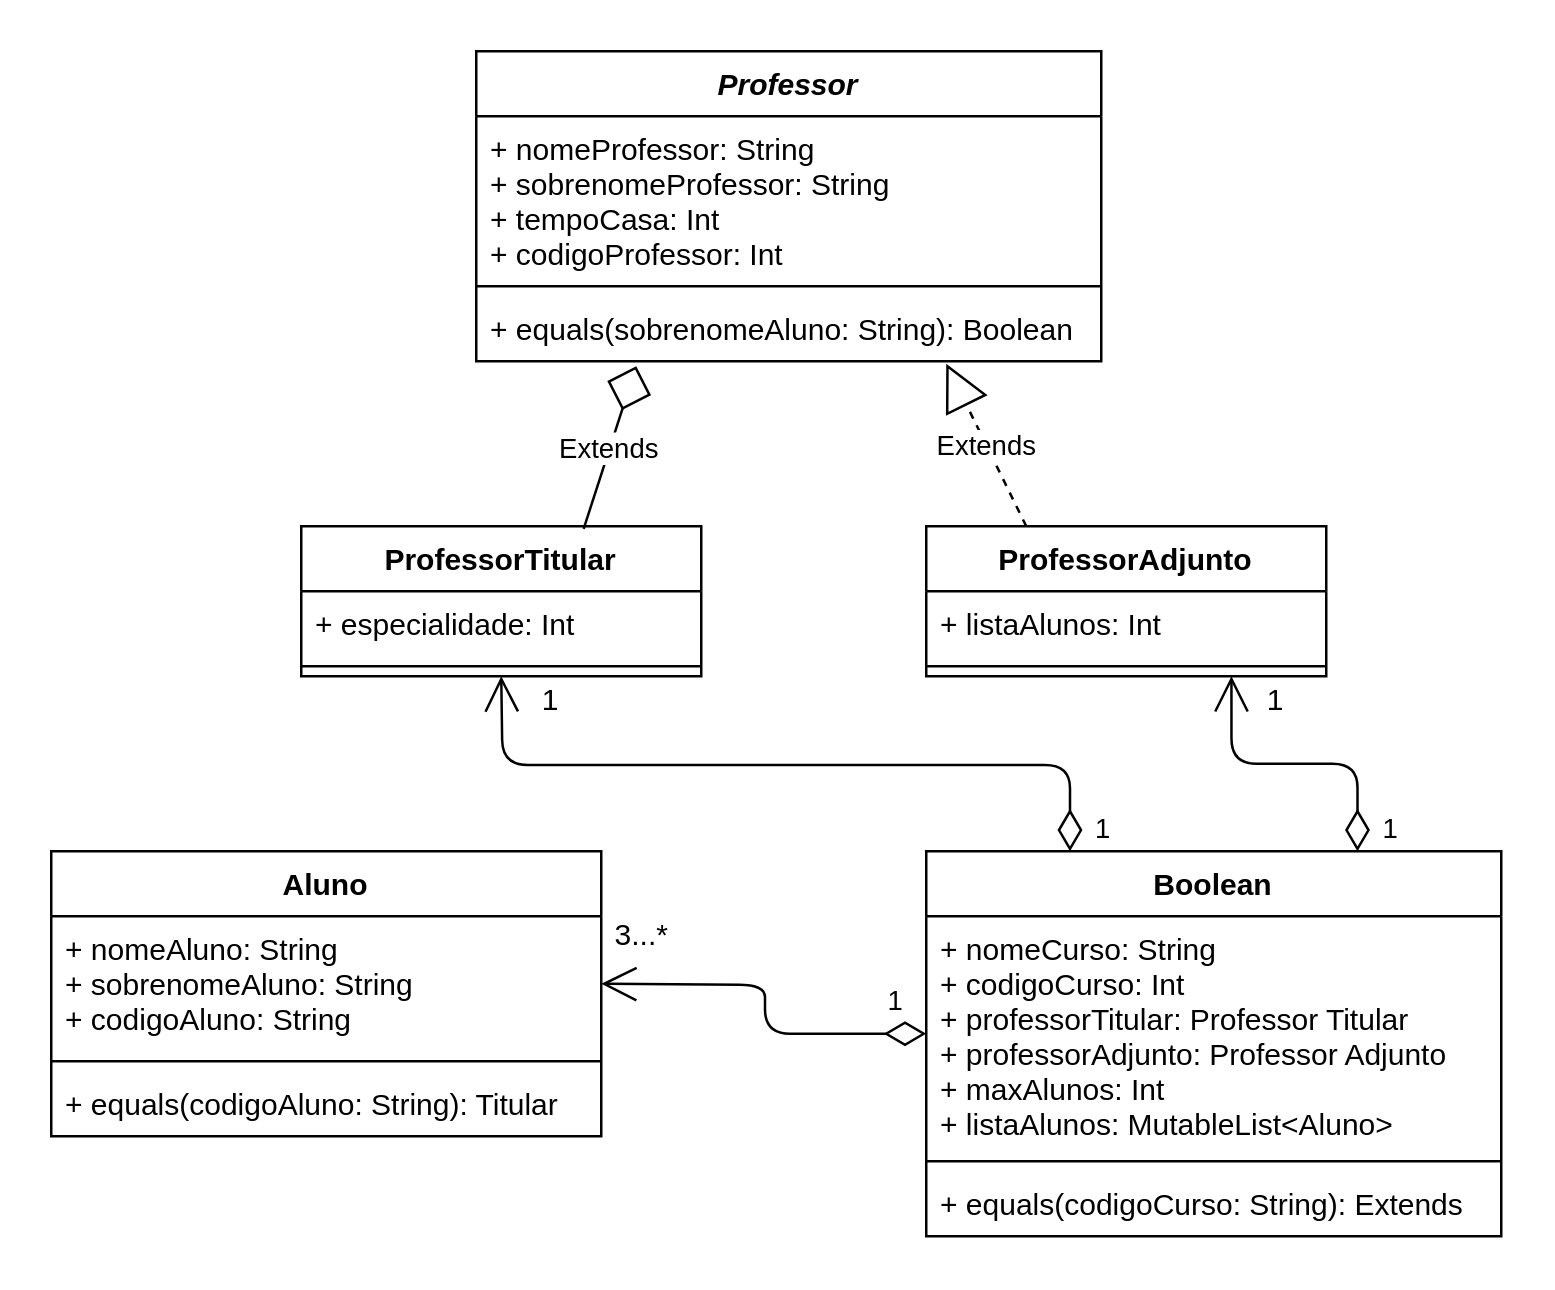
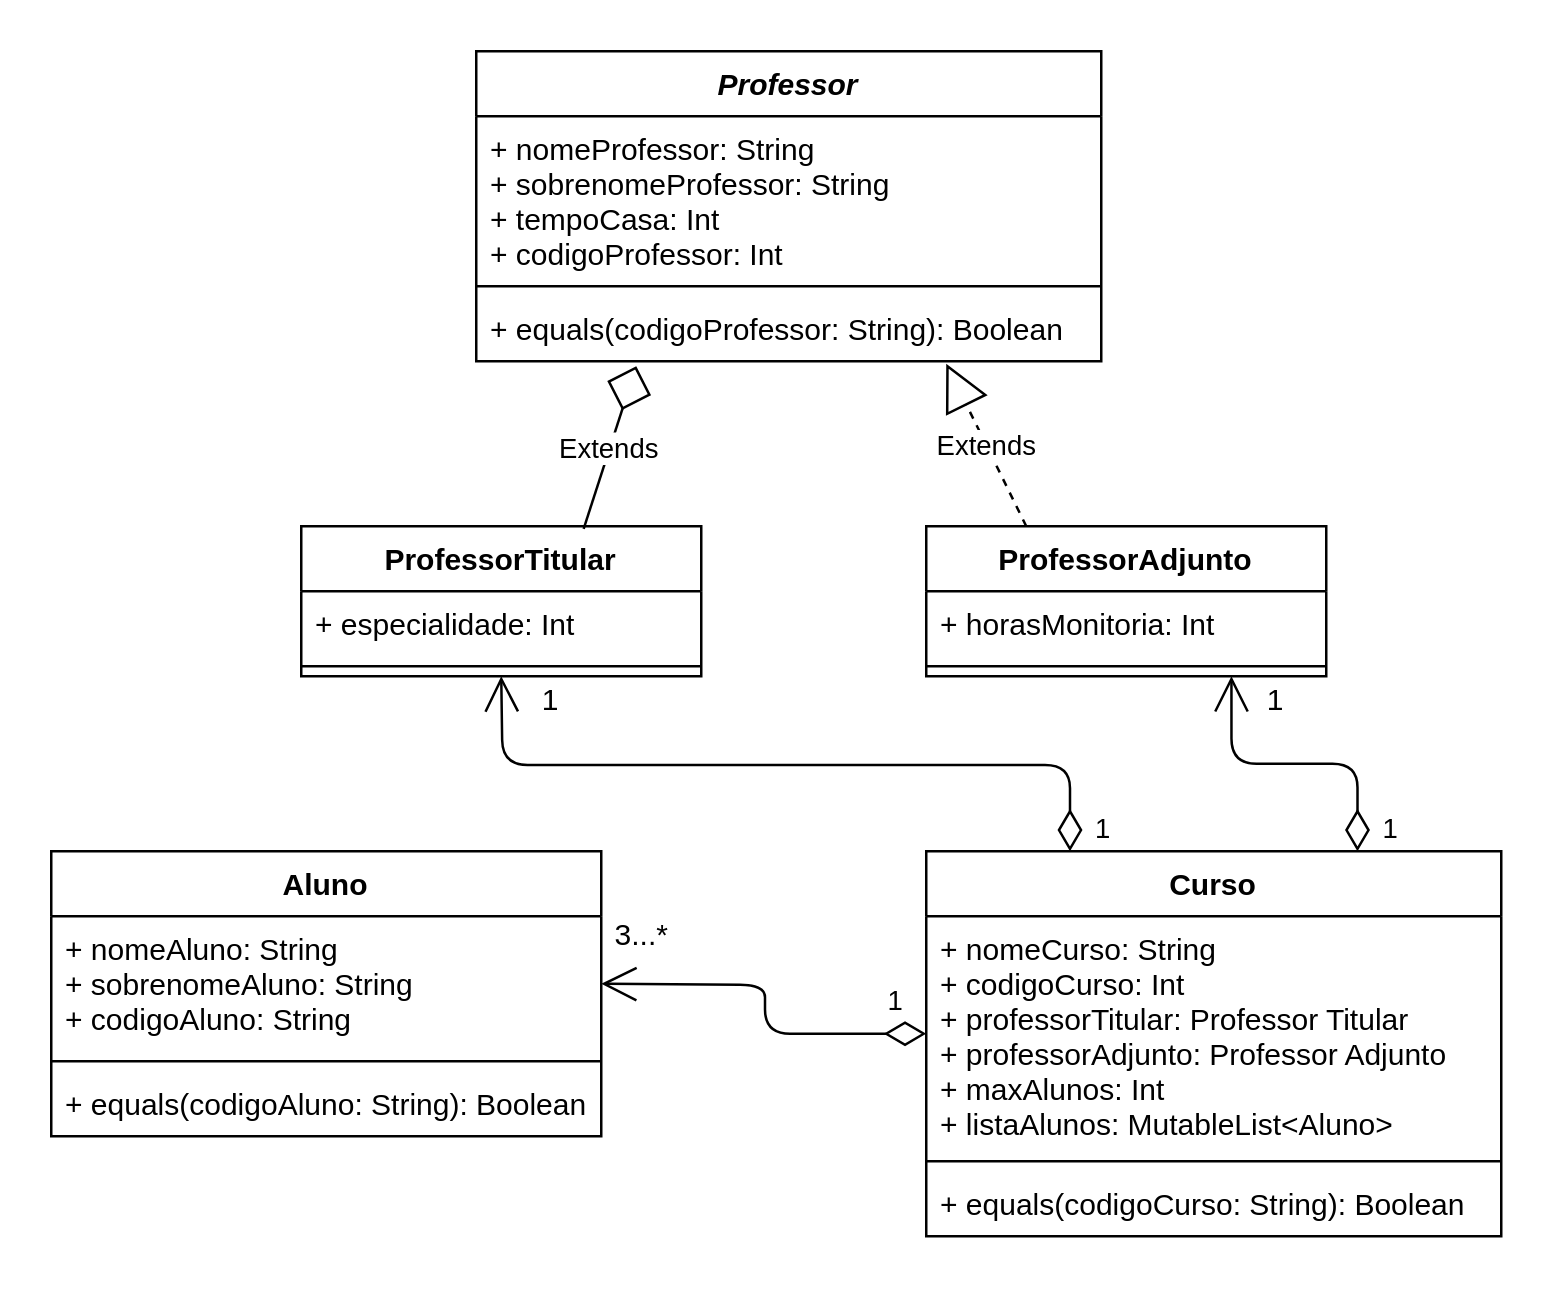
node "+ equals(sobrenomeAluno: String): Boolean": label "+ equals(sobrenomeAluno: String): Boolean" -> "+ equals(codigoProfessor: String): Boolean"
node "+ listaAlunos: Int": label "+ listaAlunos: Int" -> "+ horasMonitoria: Int"
node "Boolean": label "Boolean" -> "Curso"
node "+ equals(codigoAluno: String): Titular": label "+ equals(codigoAluno: String): Titular" -> "+ equals(codigoAluno: String): Boolean"
node "+ equals(codigoCurso: String): Extends": label "+ equals(codigoCurso: String): Extends" -> "+ equals(codigoCurso: String): Boolean"
